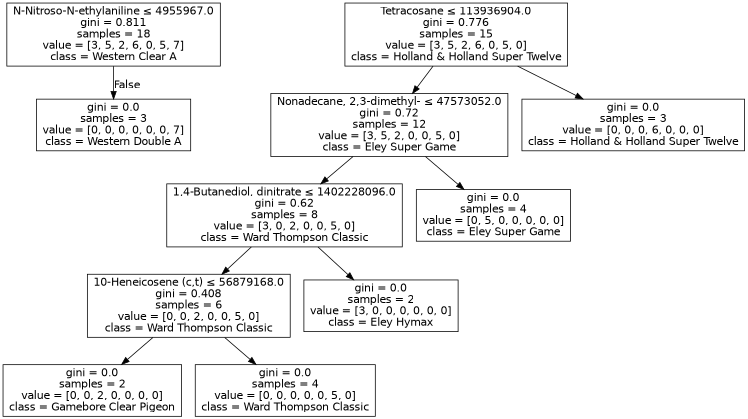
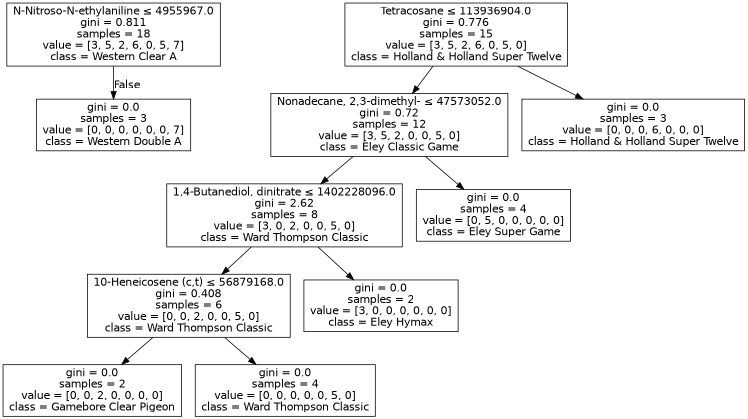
node "Nonadecane, 2,3-dimethyl- ≤ 47573052.0": text "class = Eley Super Game" -> "class = Eley Classic Game"
node "1,4-Butanediol, dinitrate ≤ 1402228096.0": text "gini = 0.62" -> "gini = 2.62"
